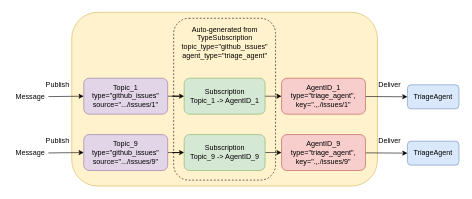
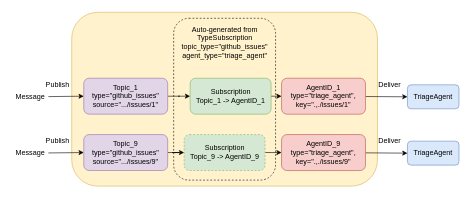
node "Subscription Topic_1 -> AgentID_1": moved (225, 96) -> (231, 96)
node "Subscription Topic_9 -> AgentID_9": style solid -> dashed
